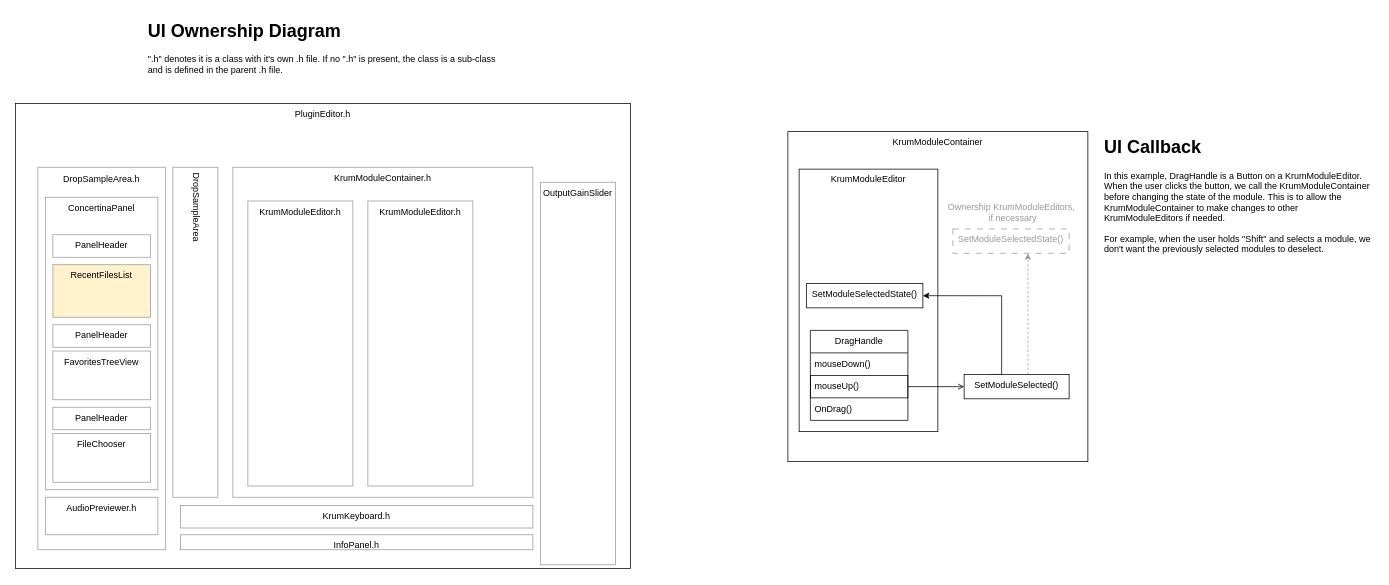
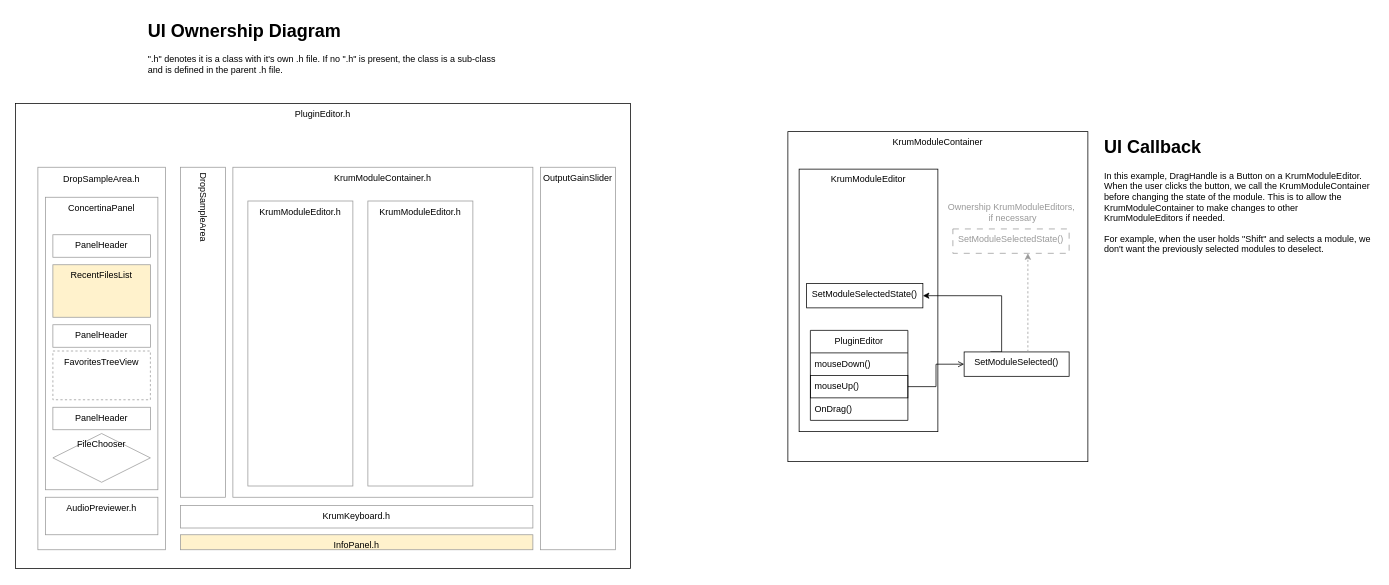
node "DropSampleArea": moved (195, 332) -> (203, 332)
node "DragHandle": label "DragHandle" -> "PluginEditor"
node "OutputGainSlider": moved (578, 374) -> (578, 359)
node "FavoritesTreeView": style solid -> dashed
node "SetModuleSelected()": moved (1017, 387) -> (1017, 364)
node "FileChooser": shape rectangle -> diamond
node "InfoPanel.h": fillcolor #ffffff -> #fff2cc
